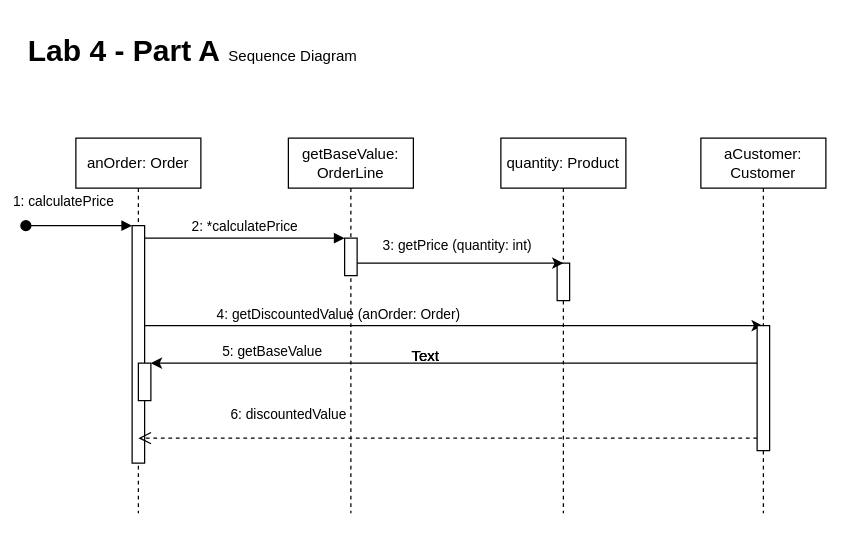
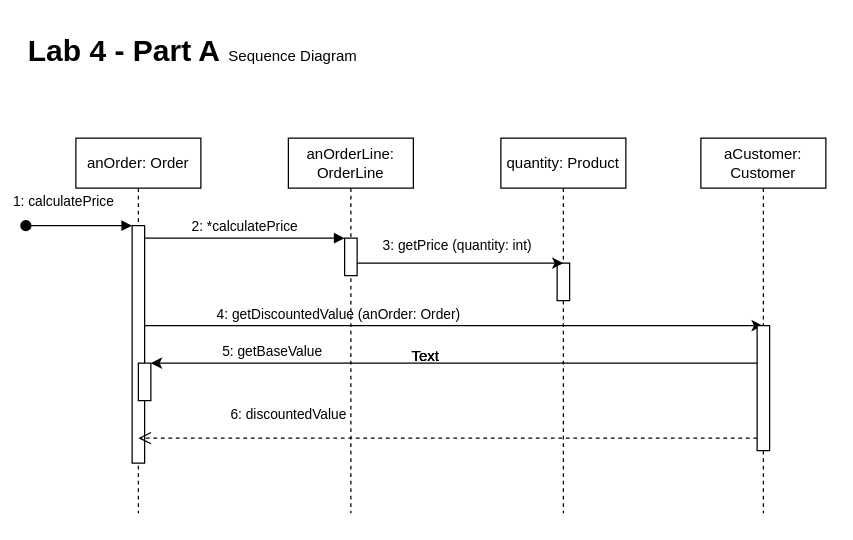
node "getBaseValue: OrderLine": label "getBaseValue: OrderLine" -> "anOrderLine: OrderLine"
